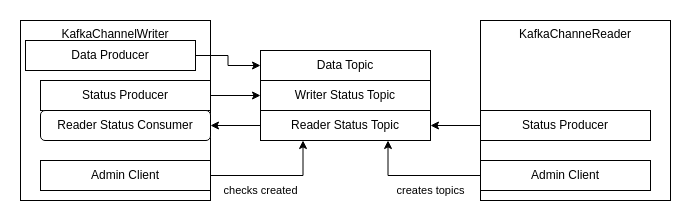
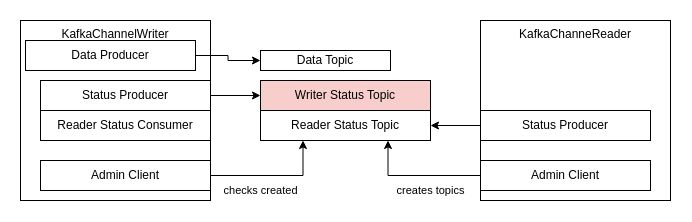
node "Data Topic": size 170x30 -> 130x20
node "Writer Status Topic": fillcolor #ffffff -> #f8cecc
node "Reader Status Consumer": shape rounded rectangle -> rectangle
edge "Reader Status Topic" -> "Reader Status Consumer": removed
